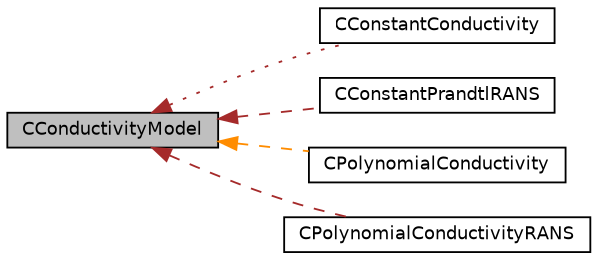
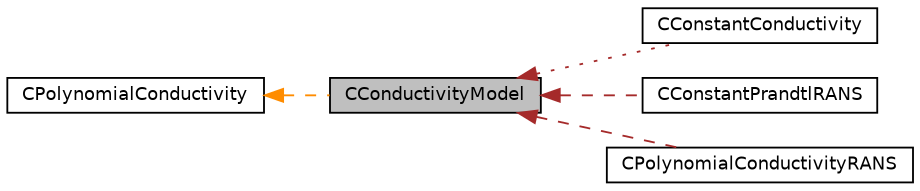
edge "CPolynomialConductivity" -> "CConductivityModel": reversed
